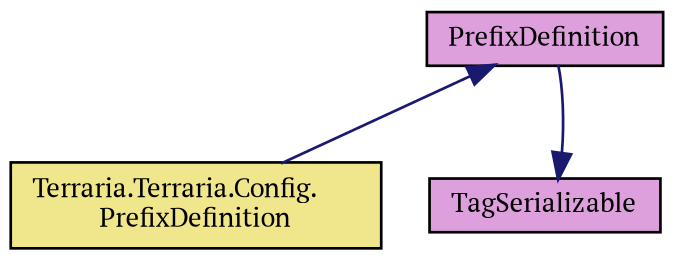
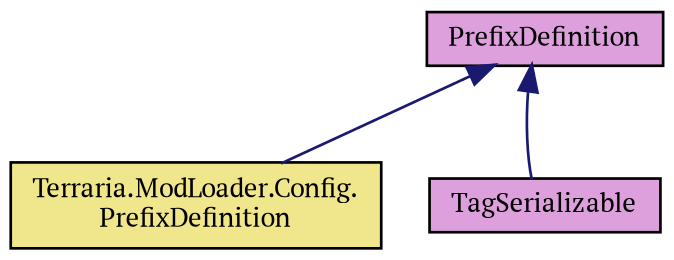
edge "PrefixDefinition" -> "TagSerializable": reversed
node "Terraria.Terraria.Config. PrefixDefinition": label "Terraria.Terraria.Config. PrefixDefinition" -> "Terraria.ModLoader.Config. PrefixDefinition"
